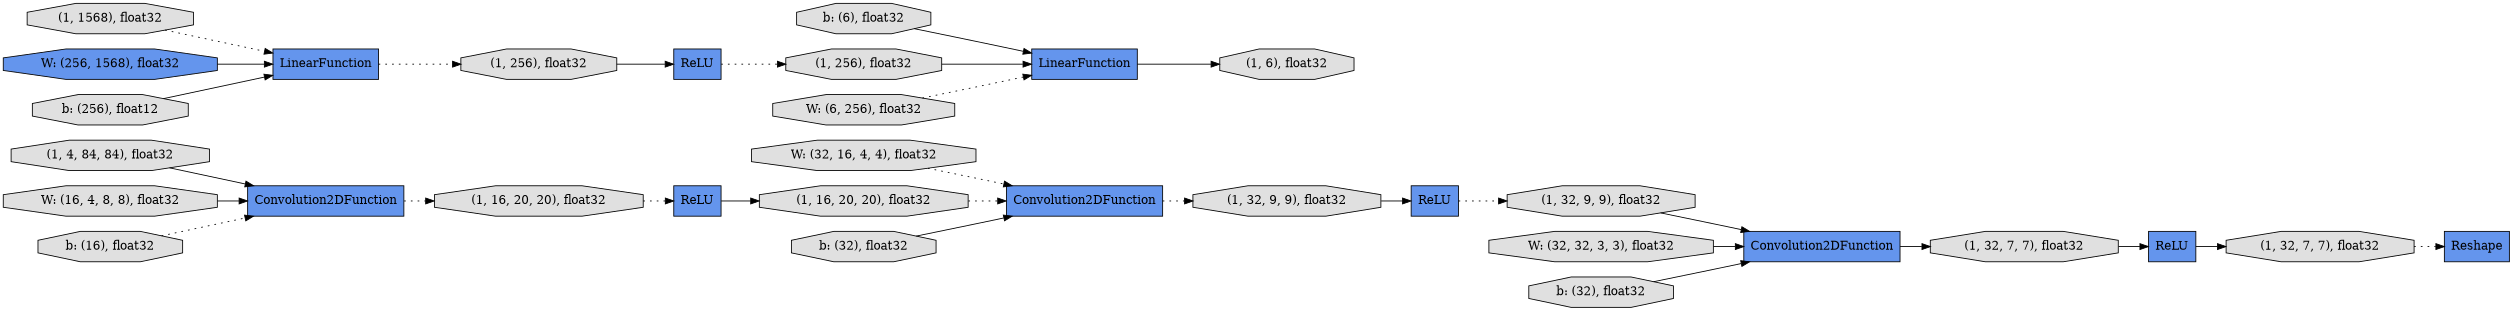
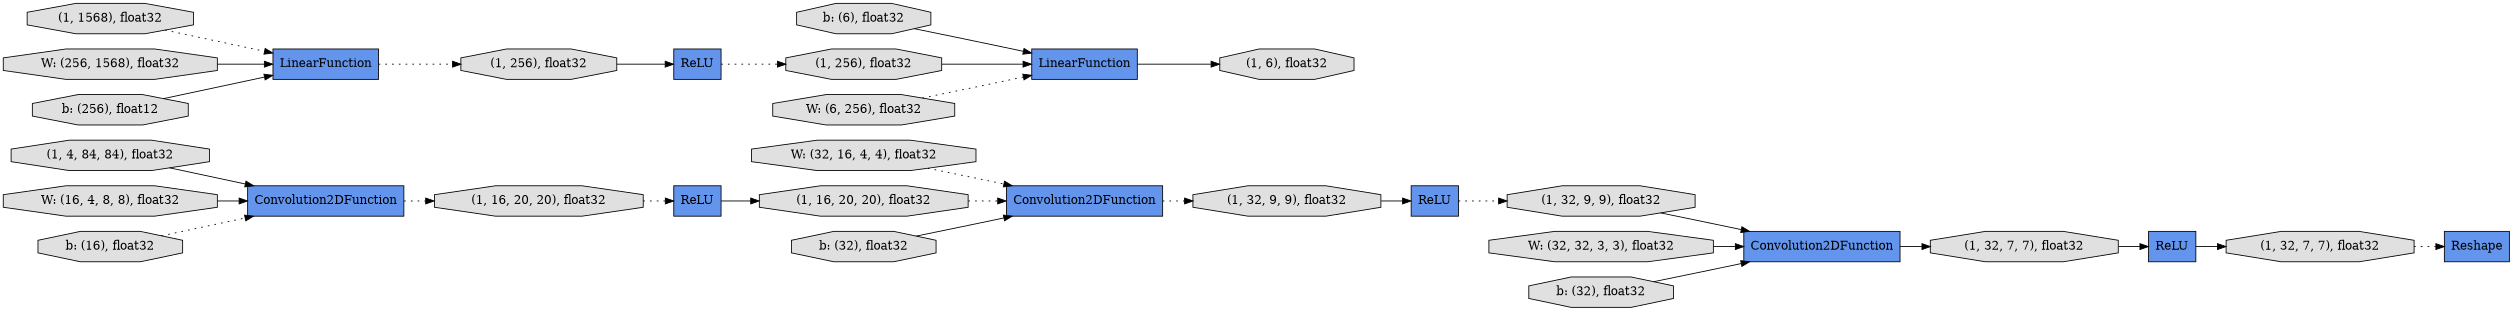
node "W: (256, 1568), float32": fillcolor #6495ed -> #e0e0e0
